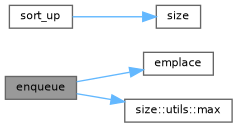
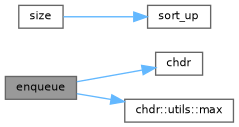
edge "sort_up" -> "size": reversed
node "emplace": label "emplace" -> "chdr"
node "size::utils::max": label "size::utils::max" -> "chdr::utils::max"
